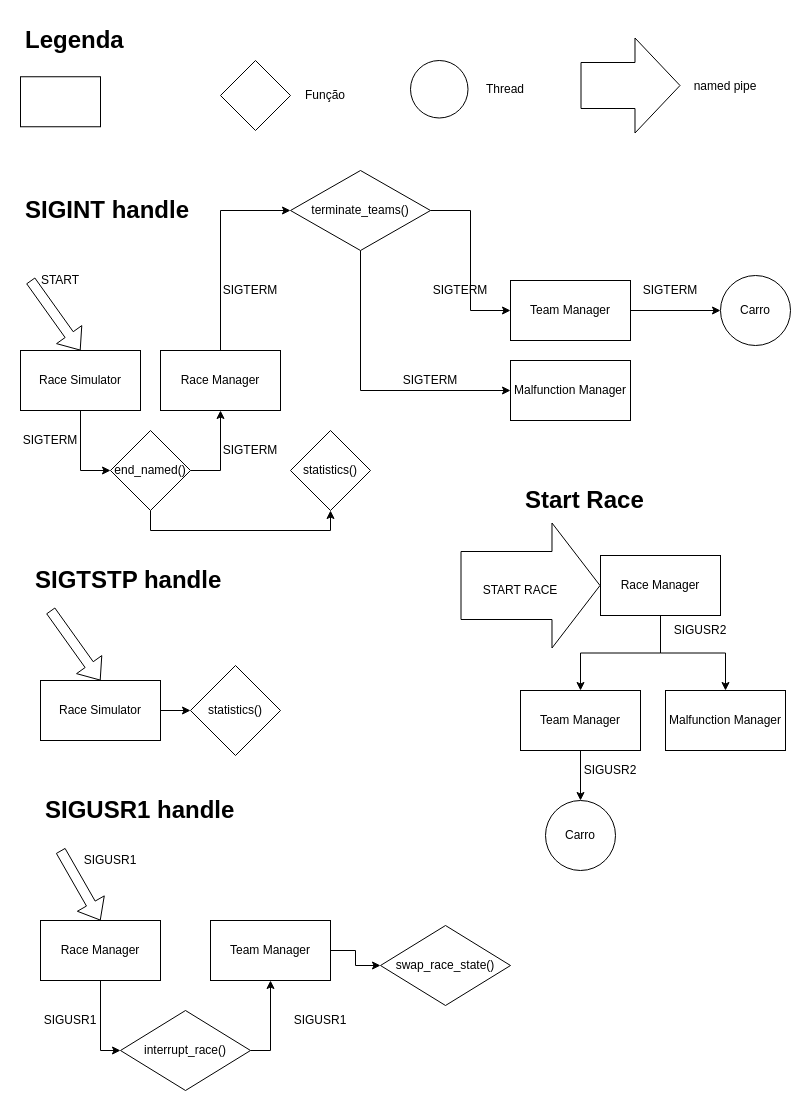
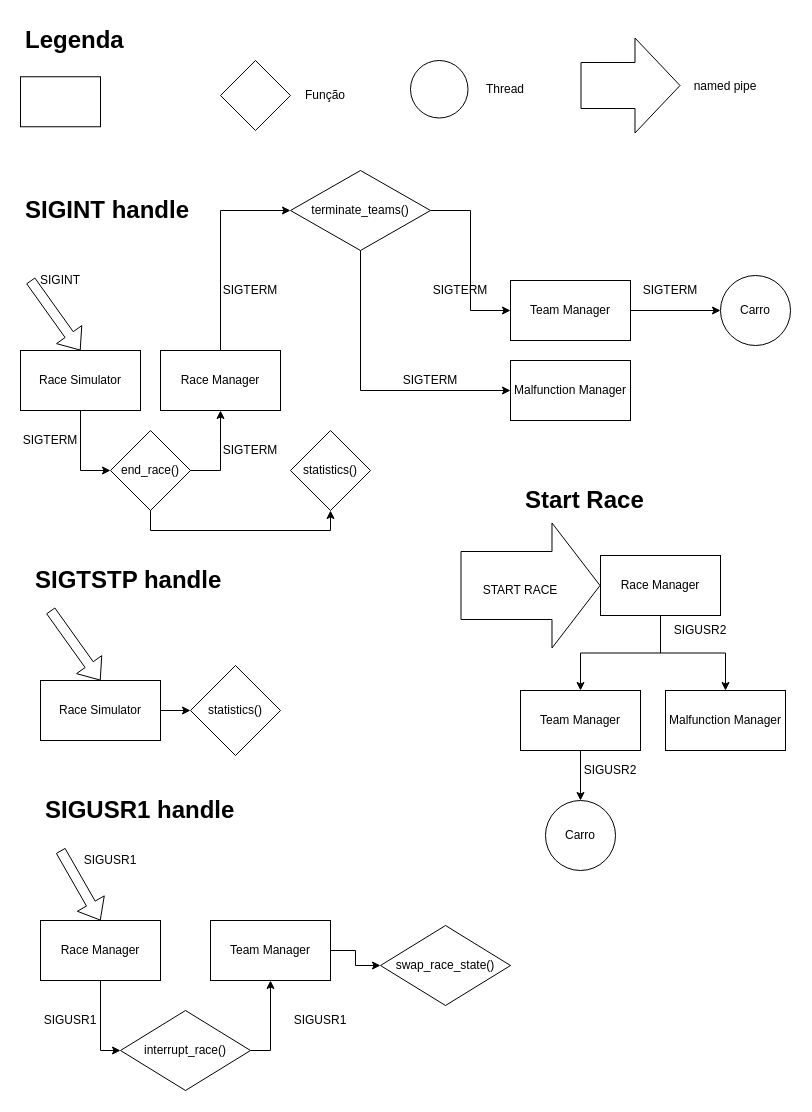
node "START": label "START" -> "SIGINT"
node "end_named()": label "end_named()" -> "end_race()"
